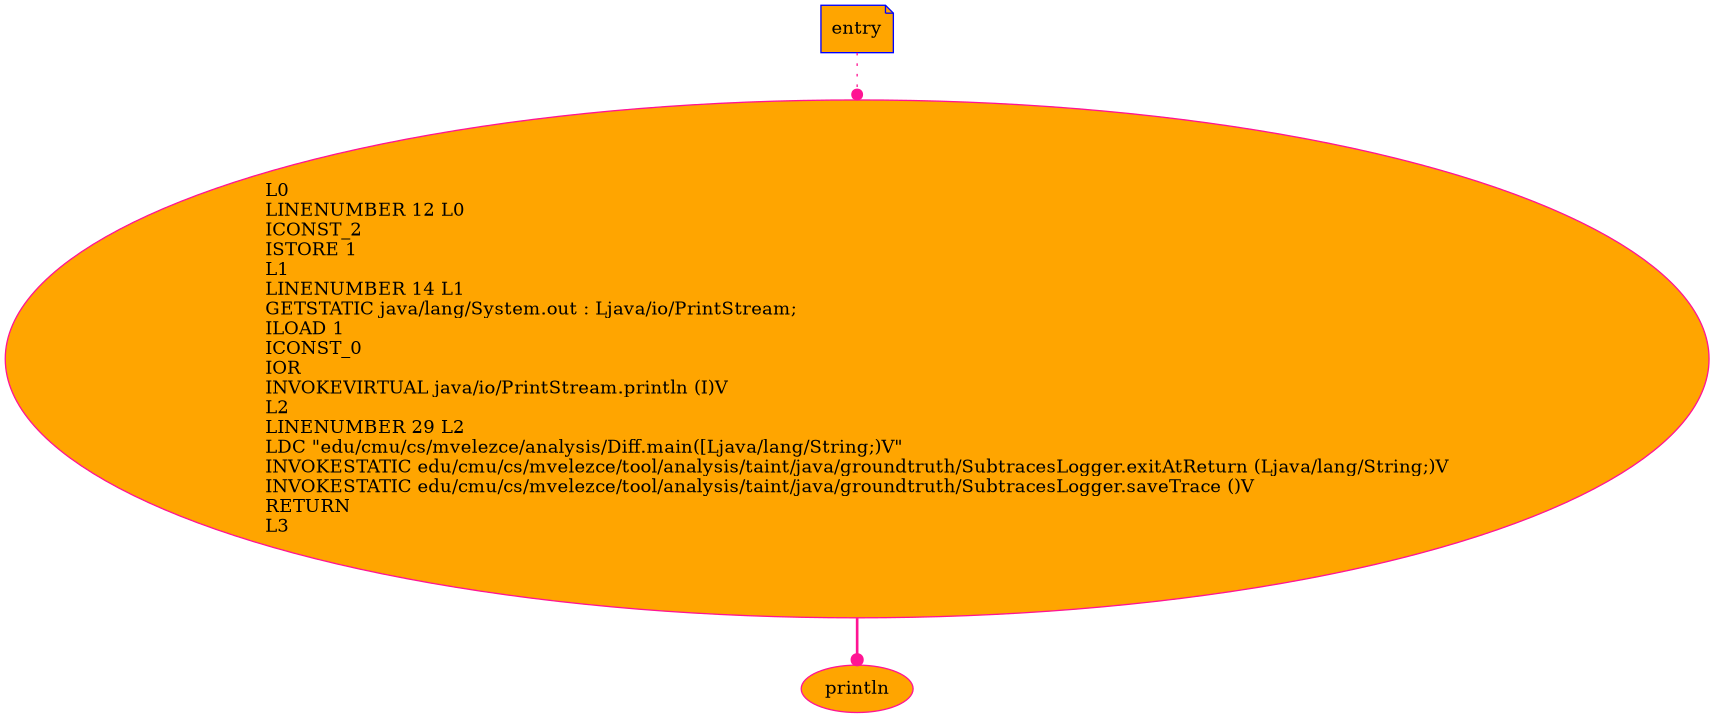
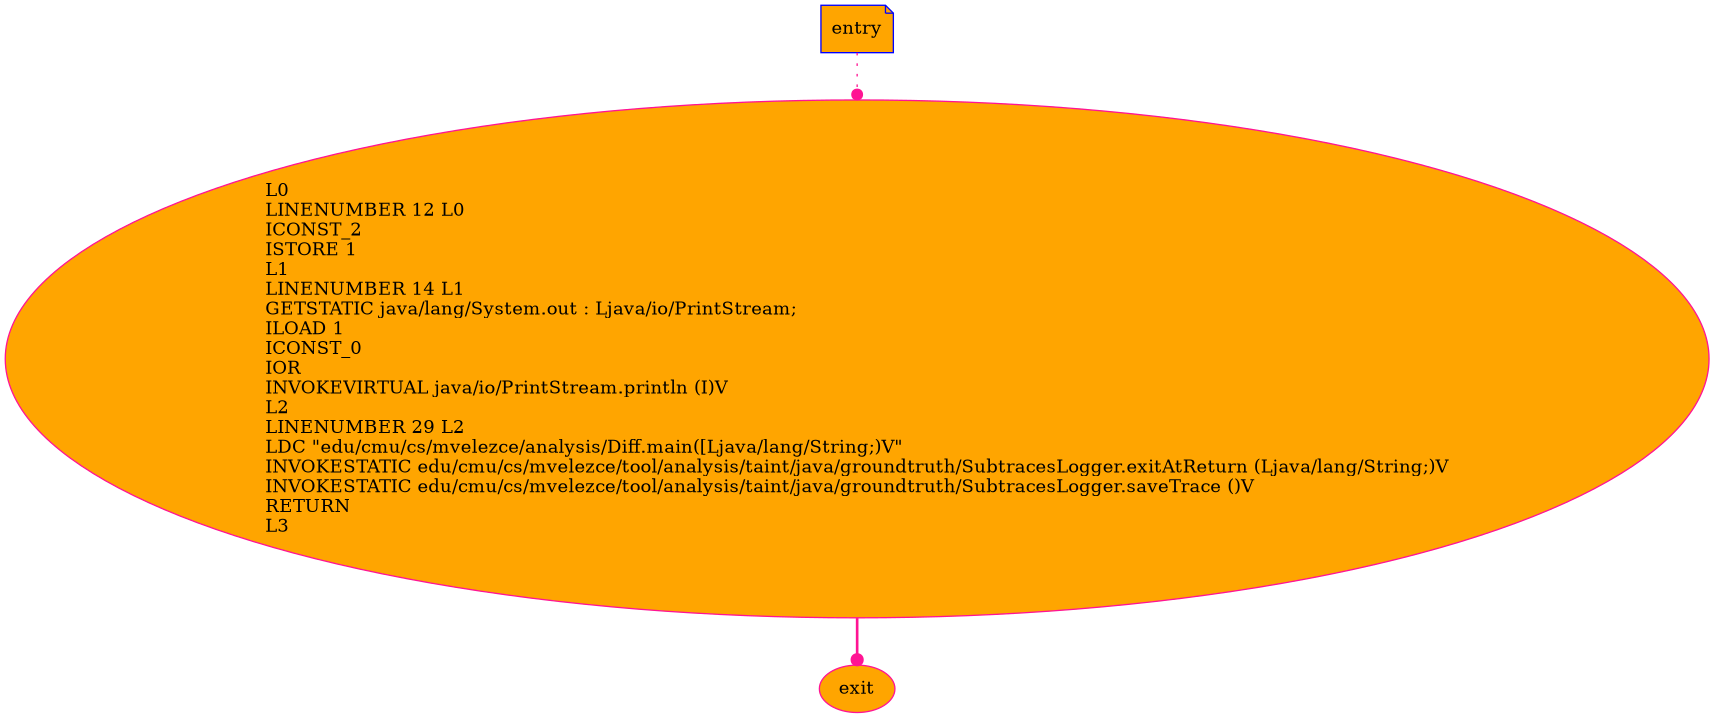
node "println": label "println" -> "exit"
